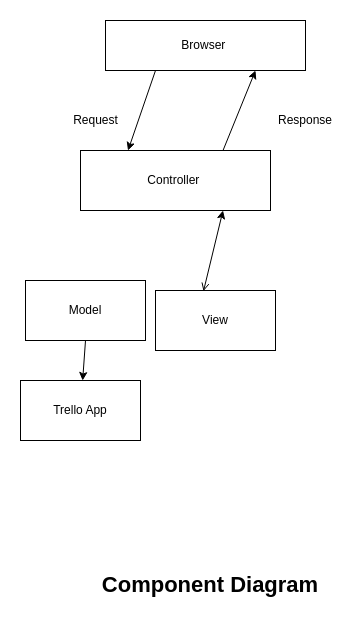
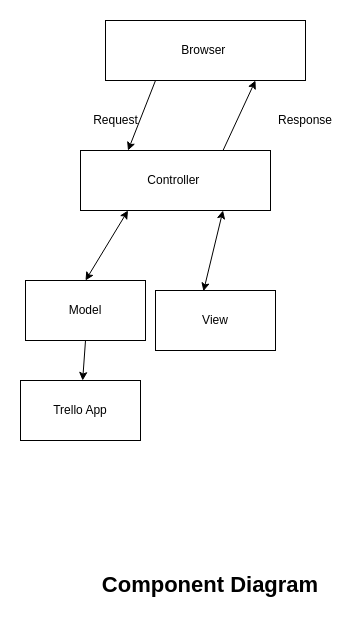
node "Browser": size 200x50 -> 200x60
node "Request": moved (96, 121) -> (116, 121)
edge "Controller" -- "Model": added
edge "Controller" -- "View": arrowhead open -> classic
